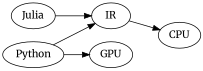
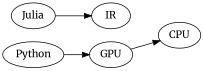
edge "IR" -> "CPU": now "GPU" -> "CPU"
edge "Python" -> "IR": removed
